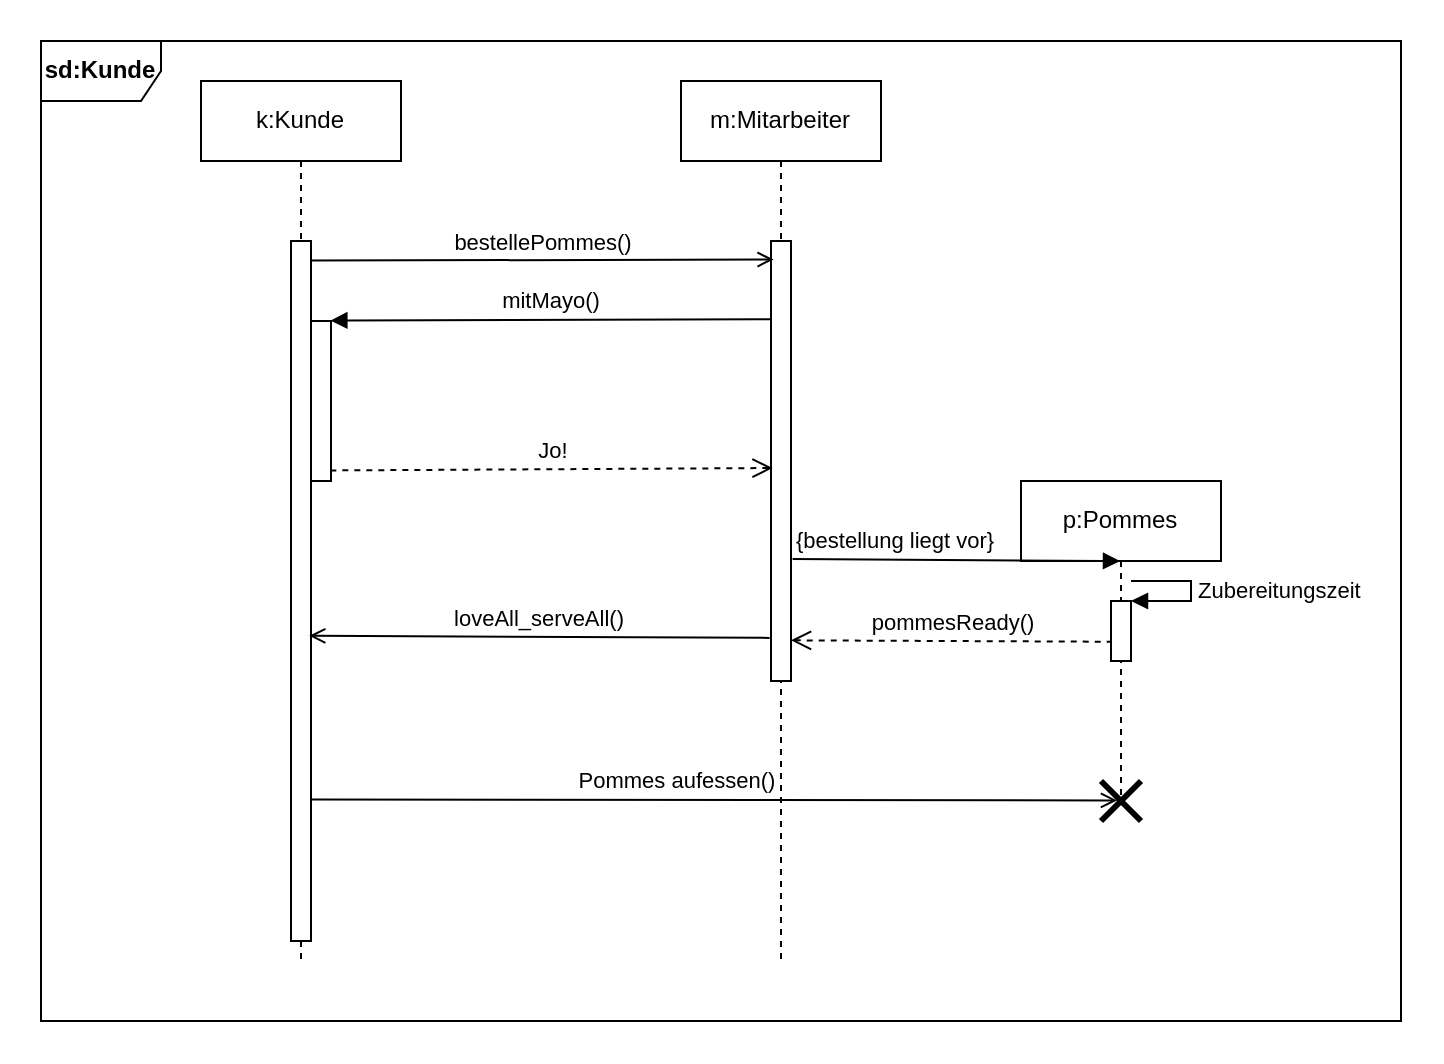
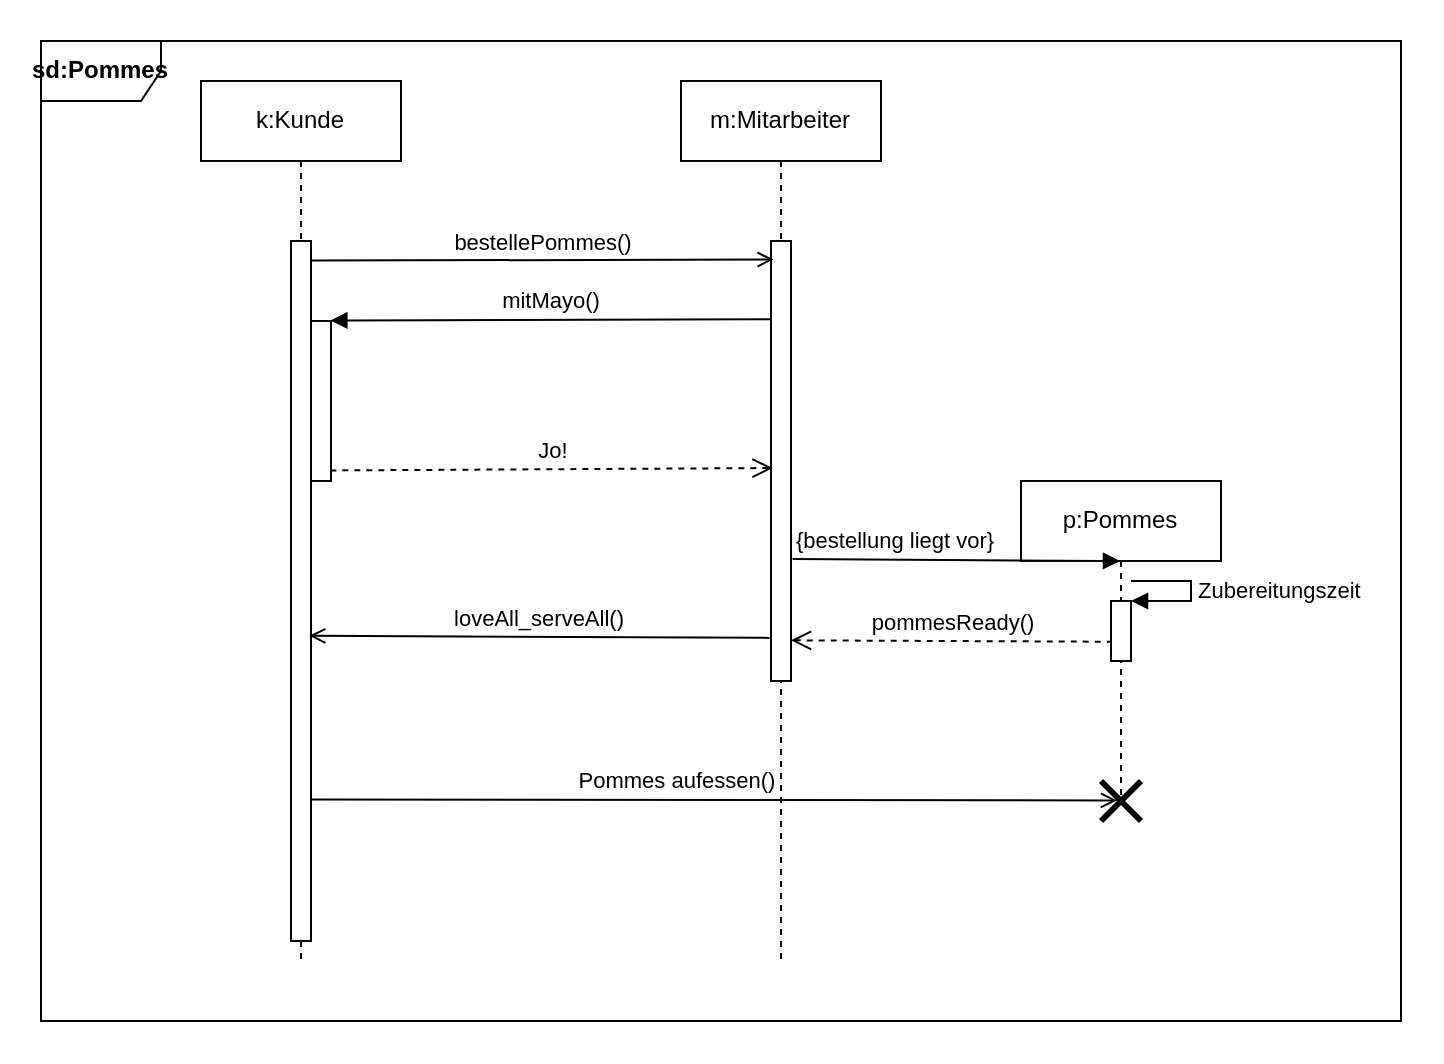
node "sd:Kunde": label "sd:Kunde" -> "sd:Pommes"
